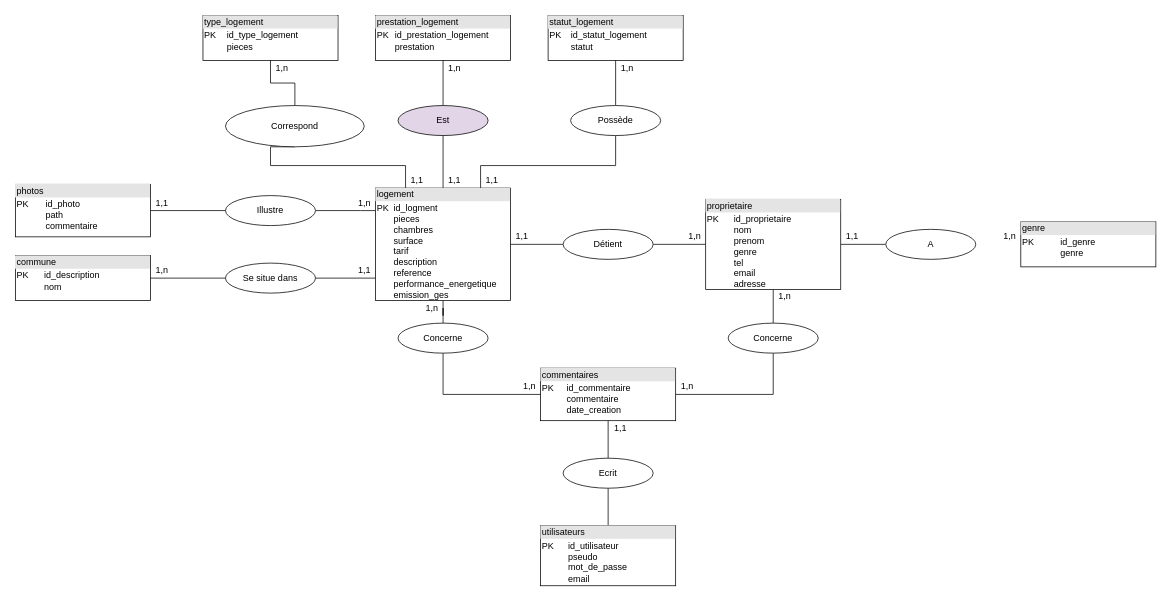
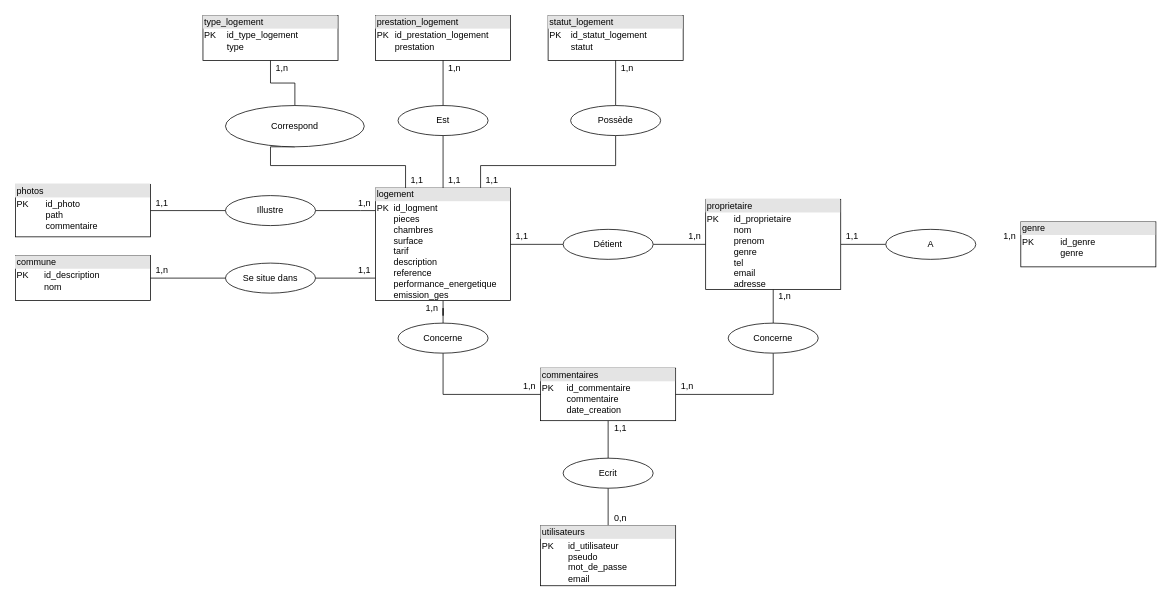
node "type_logement PK id_type_logement pieces": label "type_logement PK id_type_logement pieces" -> "type_logement PK id_type_logement type"
node "Est": fillcolor #e1d5e7 -> #ffffff
node "0,n": added
